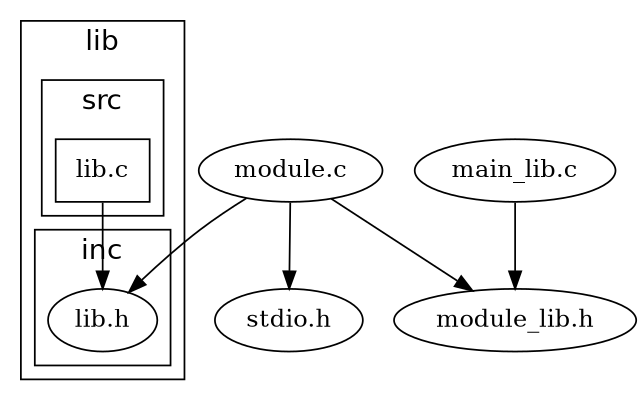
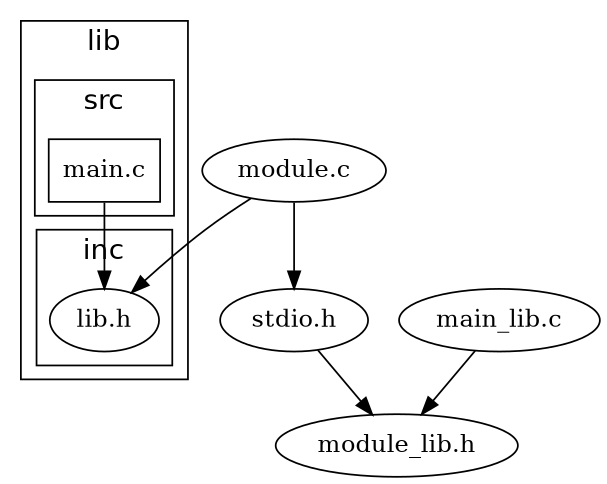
node "lib.c": label "lib.c" -> "main.c"
edge "module.c" -> "module_lib.h": now "stdio.h" -> "module_lib.h"
